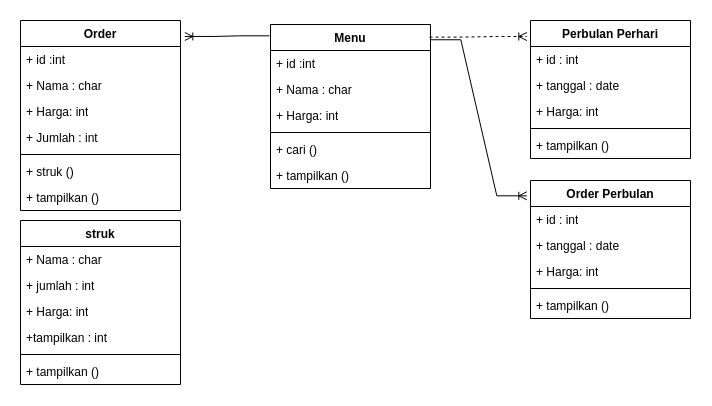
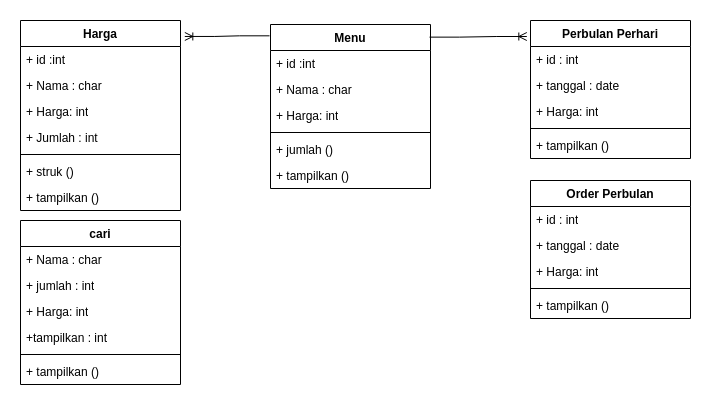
node "Order": label "Order" -> "Harga"
edge "Menu" -> "Perbulan Perhari": style dashed -> solid
edge "Menu" -> "Order Perbulan": removed
node "+ cari ()": label "+ cari ()" -> "+ jumlah ()"
node "struk": label "struk" -> "cari"
